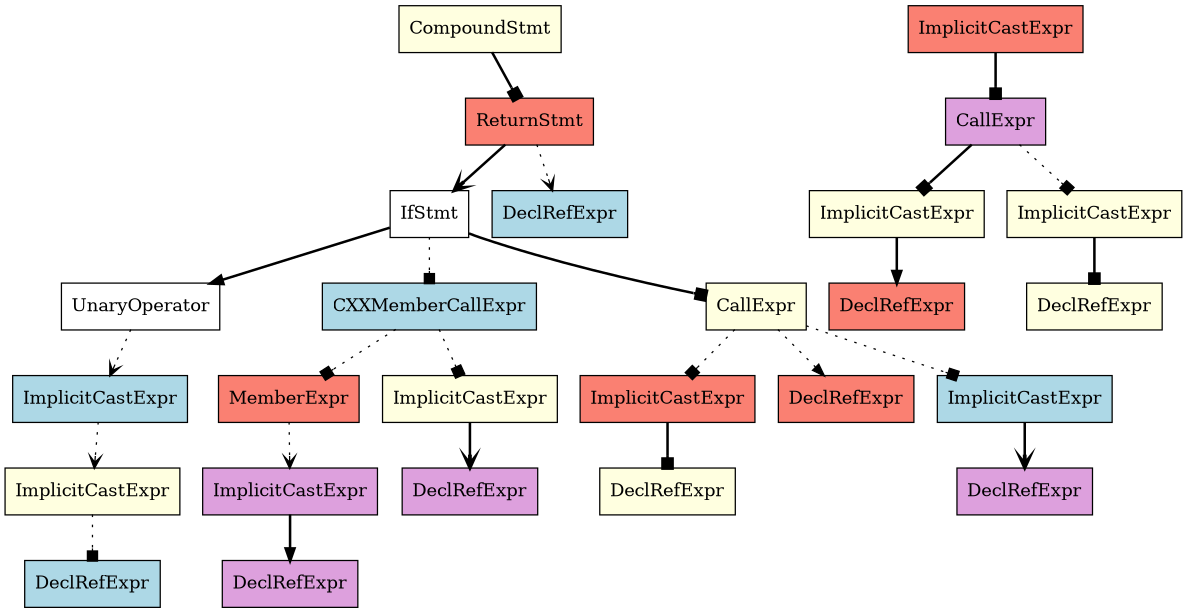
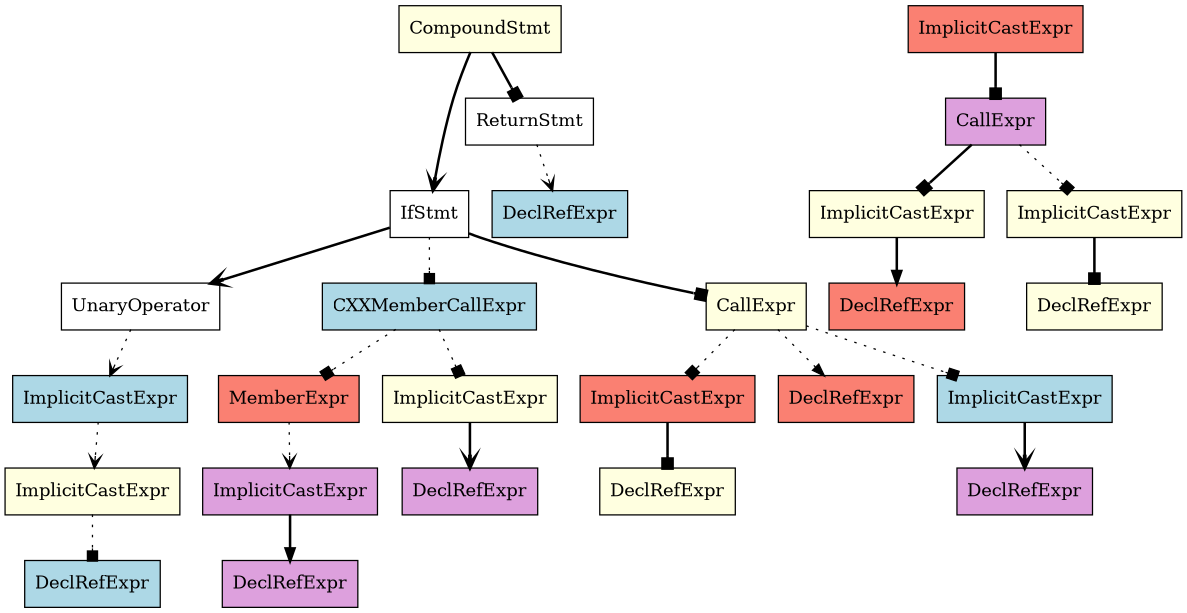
node "ReturnStmt": fillcolor salmon -> white
edge "ReturnStmt" -> "IfStmt": now "CompoundStmt" -> "IfStmt"
edge "IfStmt" -> "UnaryOperator": arrowhead normal -> vee
